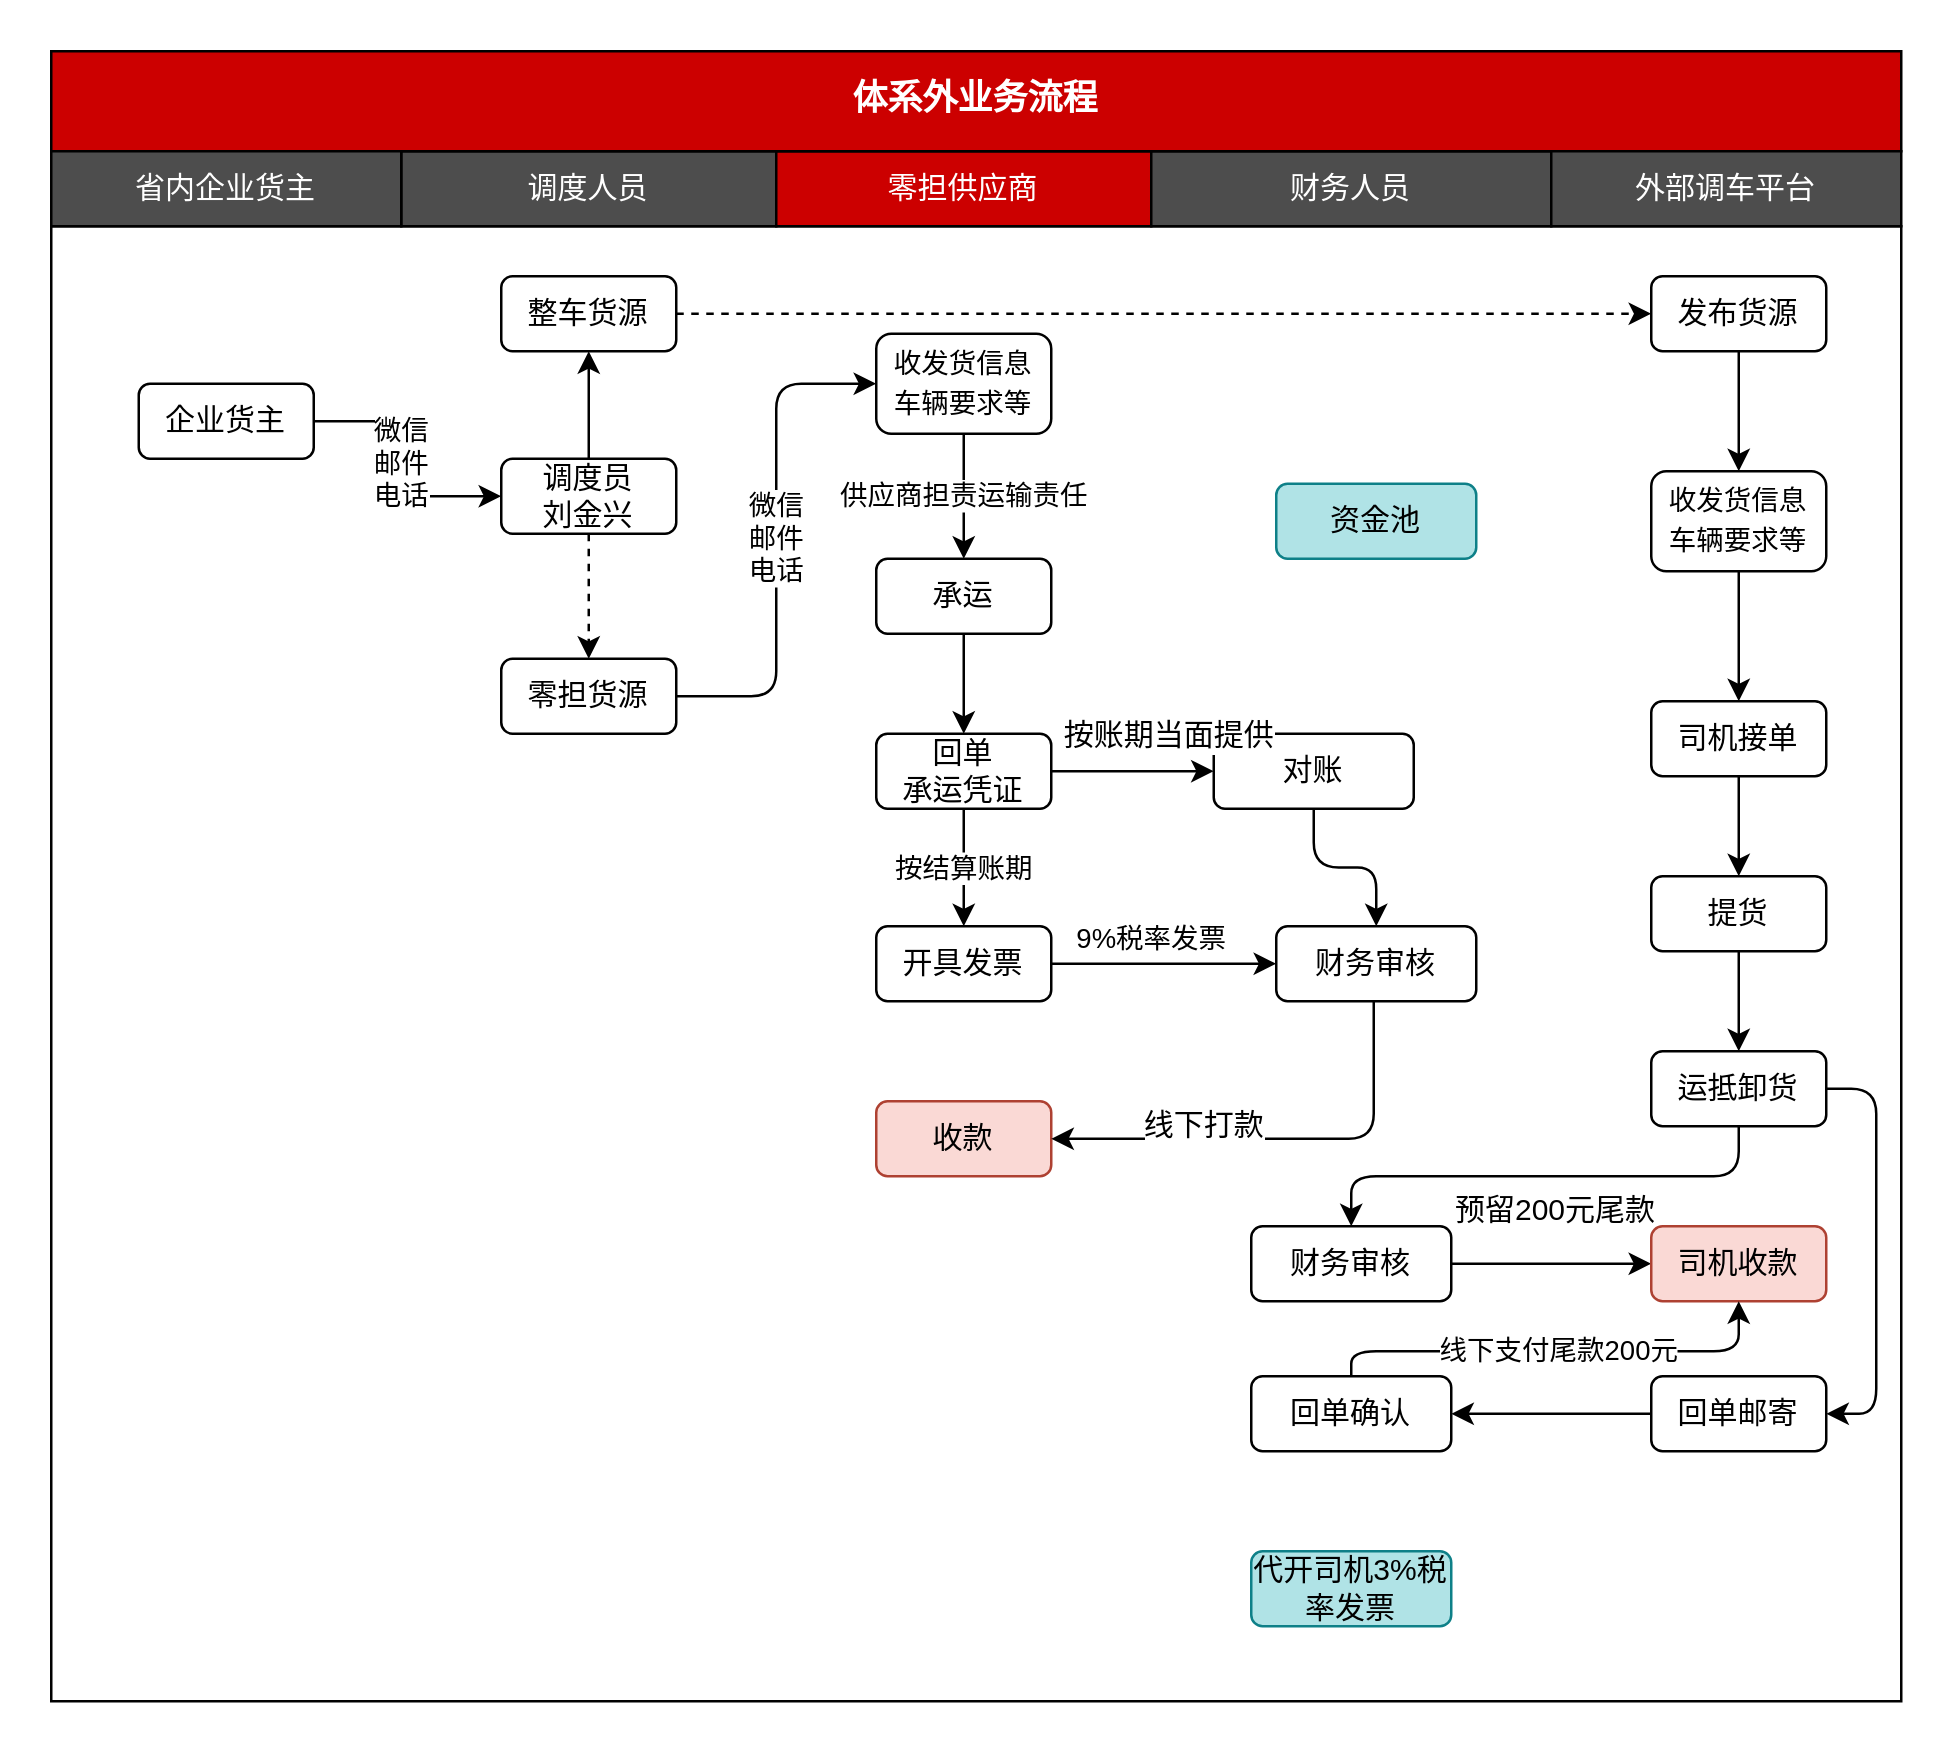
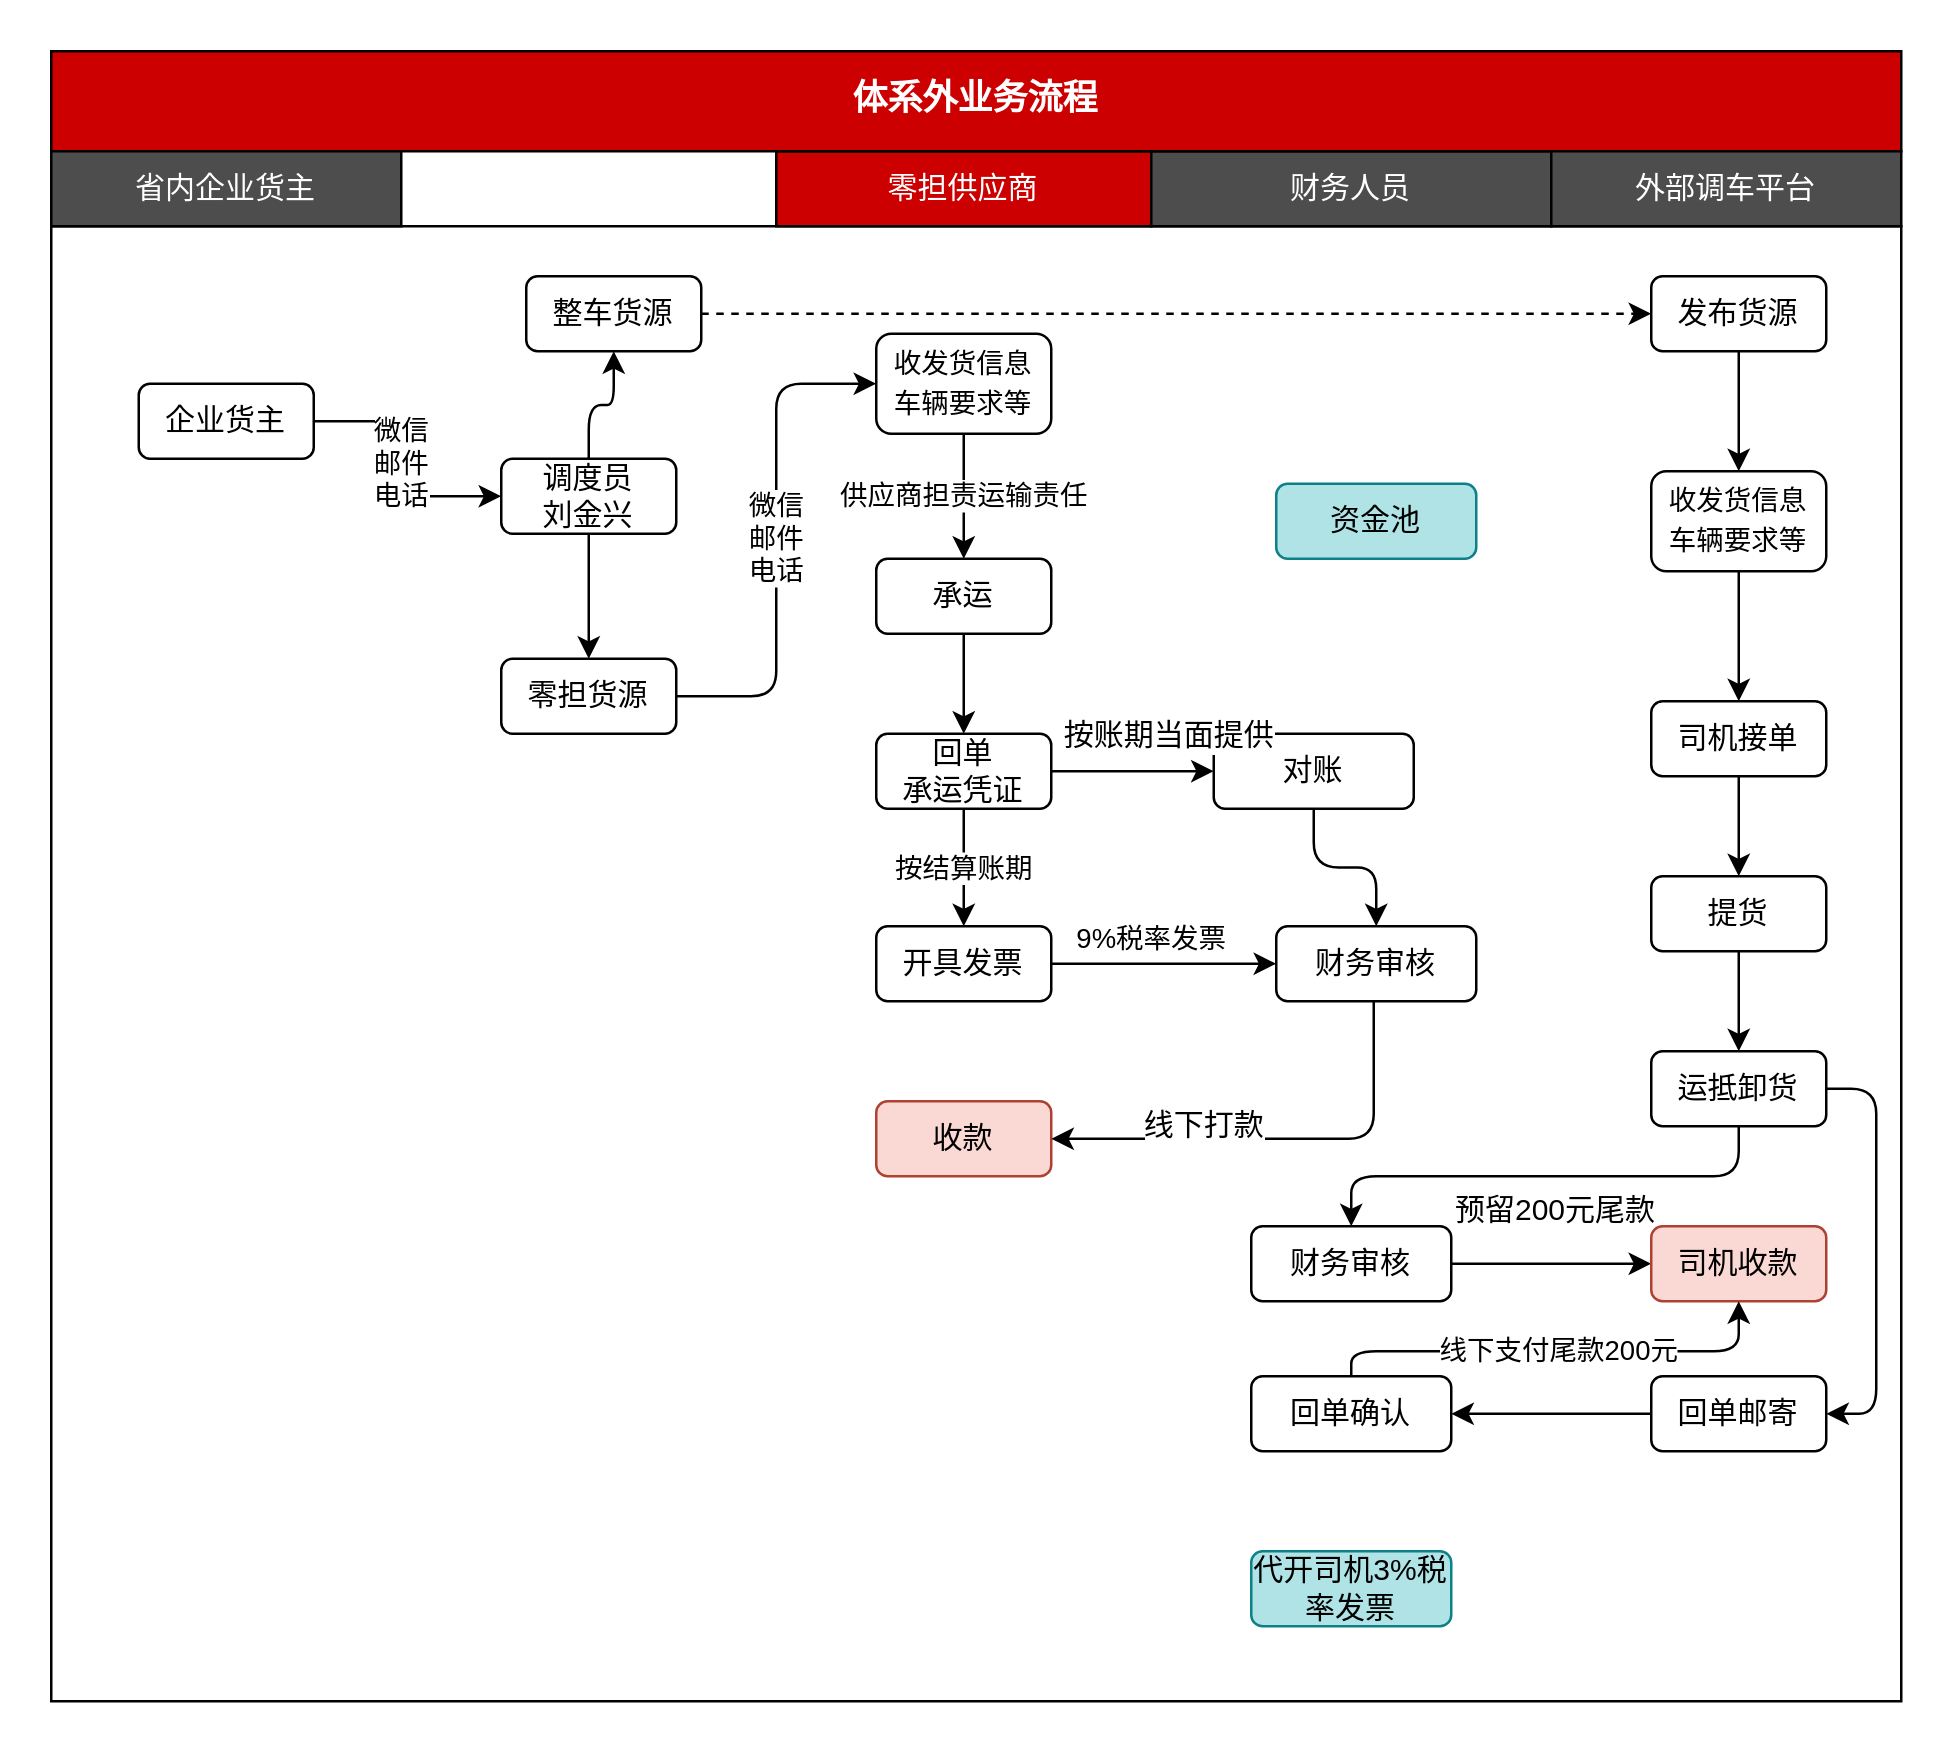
node "调度人员": removed
node "整车货源": moved (589, 314) -> (614, 314)
edge "调度员 刘金兴" -> "零担货源": style dashed -> solid
